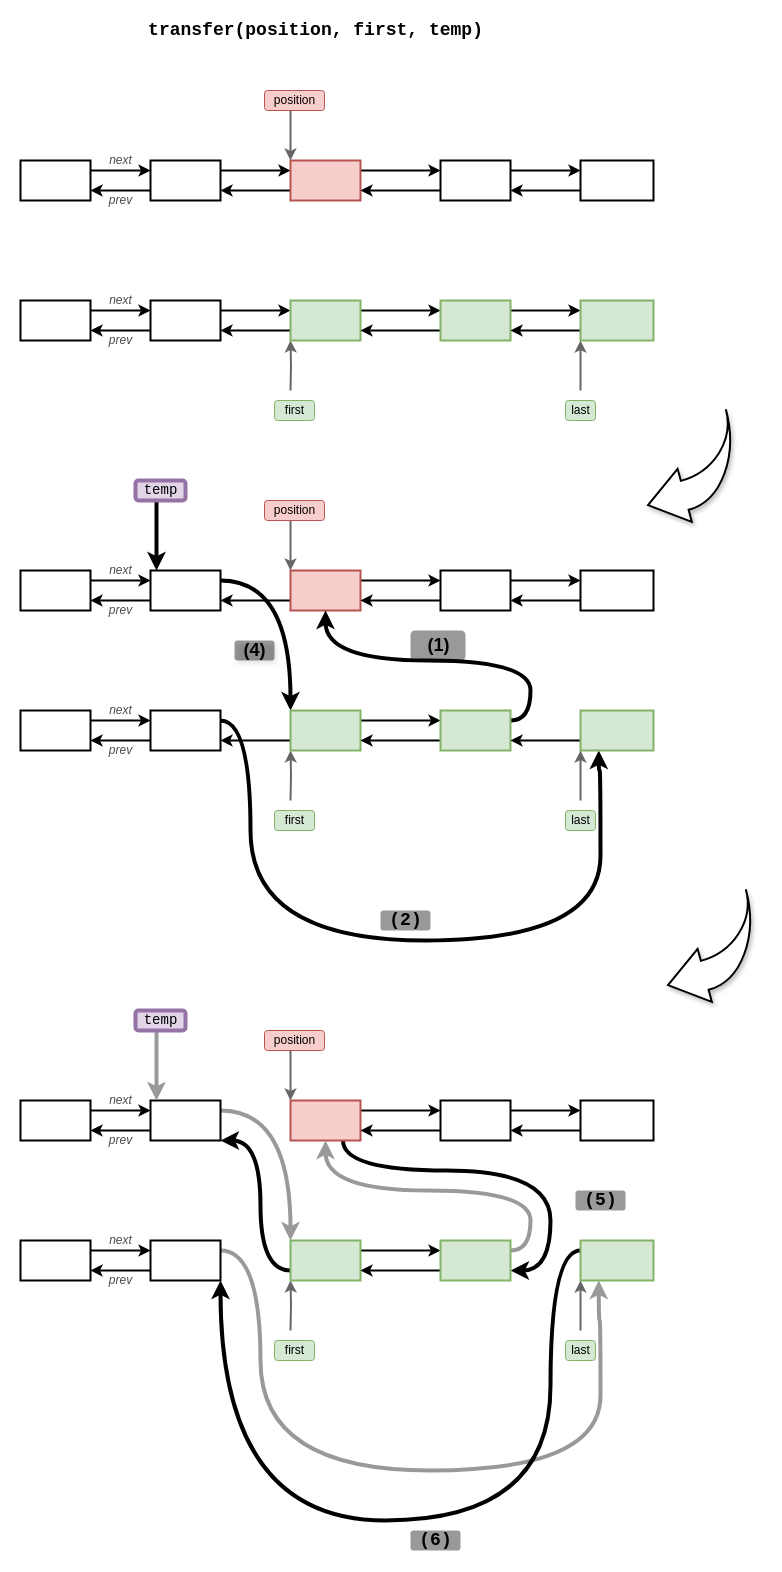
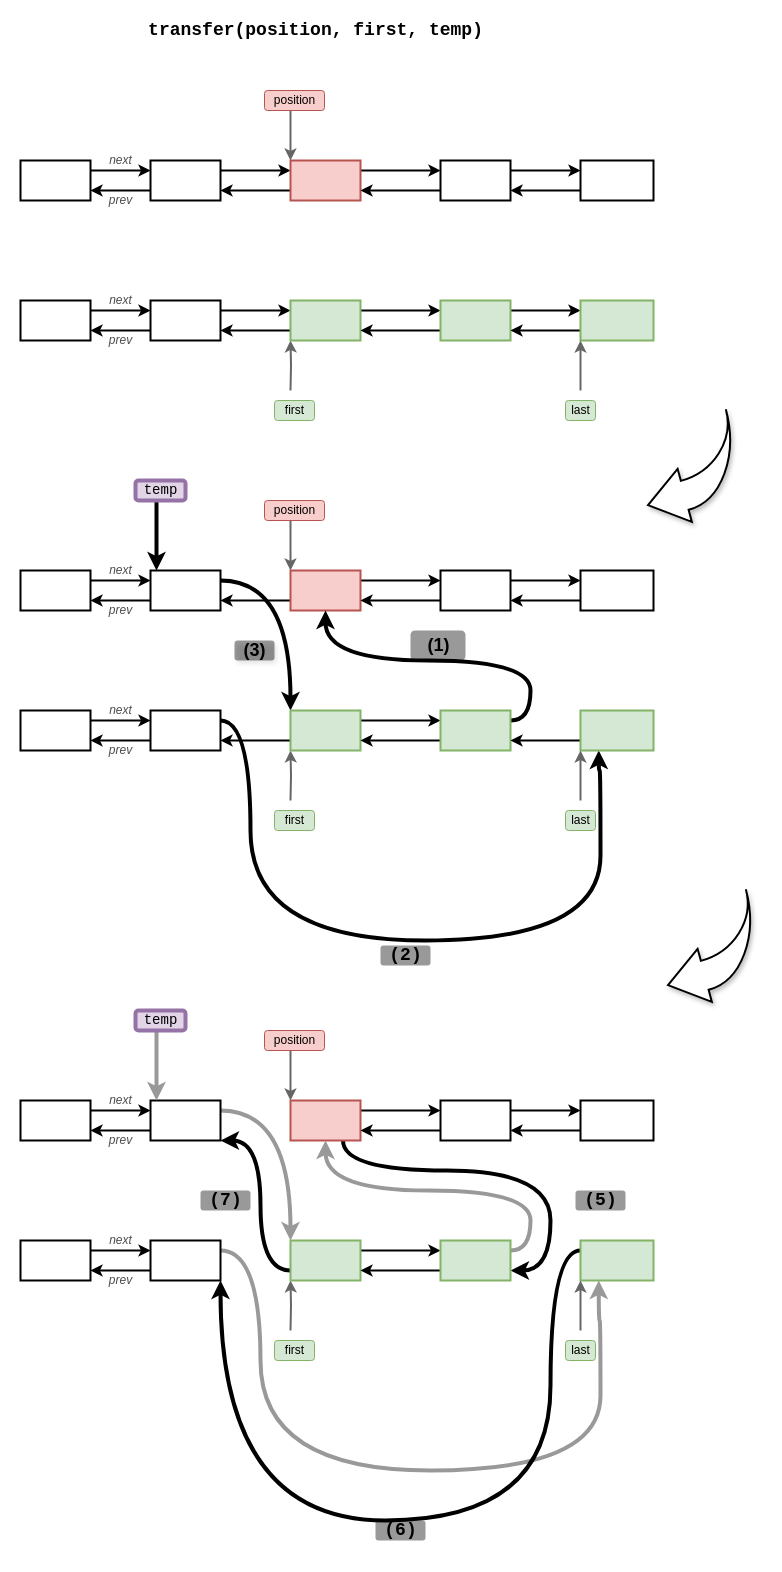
node "(4)": label "(4)" -> "(3)"
node "(2)": moved (406, 921) -> (406, 956)
node "(7)": added
node "(6)": moved (436, 1541) -> (401, 1531)
